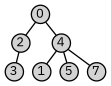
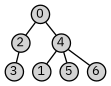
node "7": label "7" -> "6"
